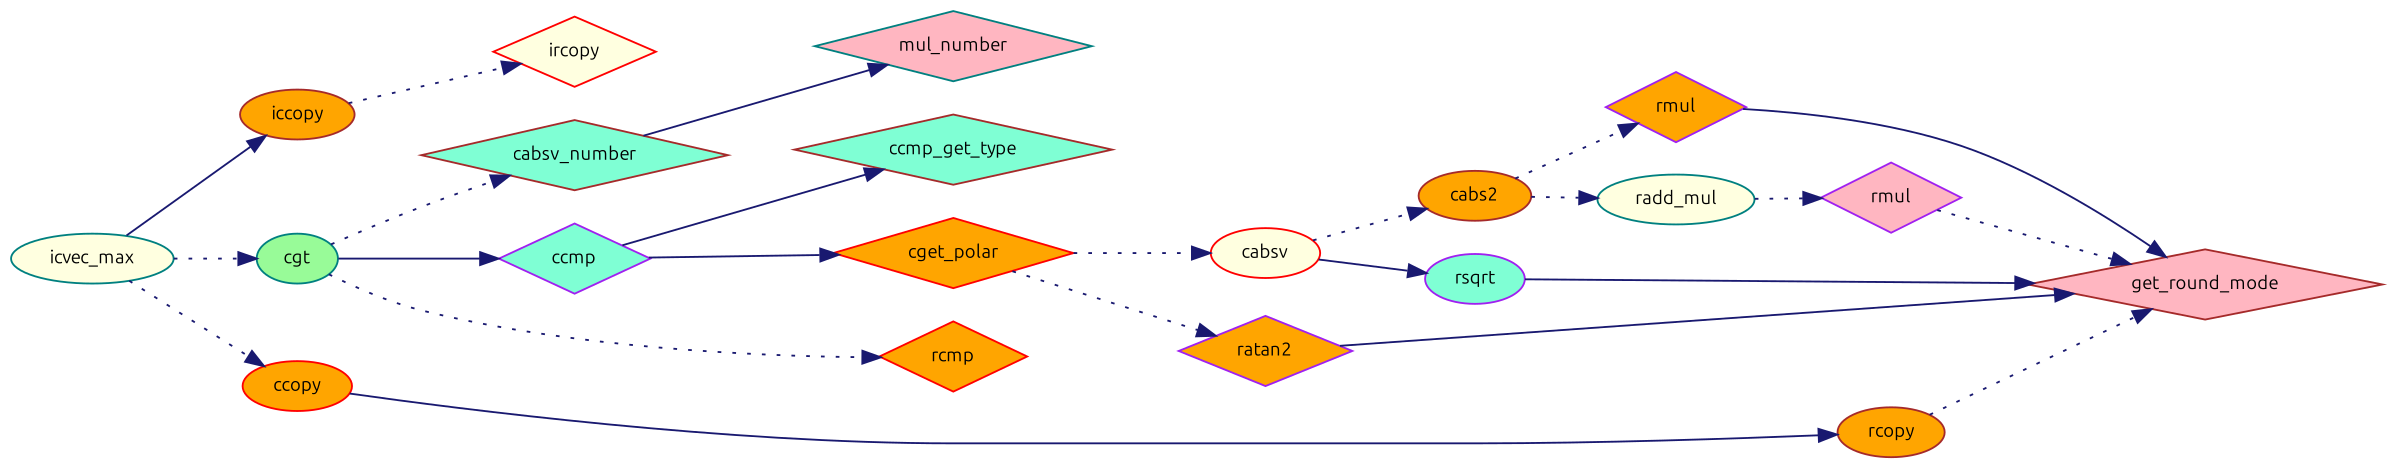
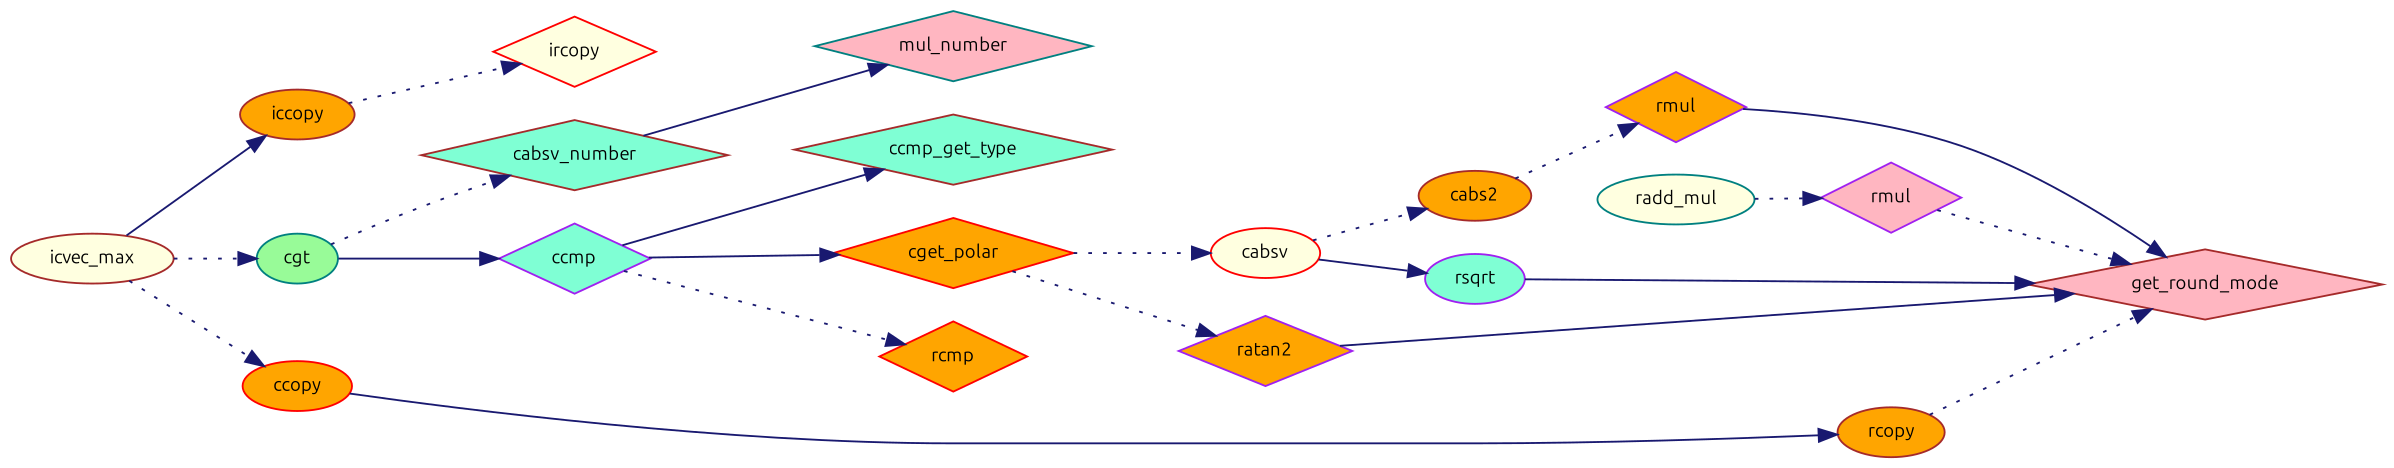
edge "cabs2" -> "radd_mul": removed
node "icvec_max": color teal -> brown
edge "cgt" -> "rcmp": now "ccmp" -> "rcmp"
